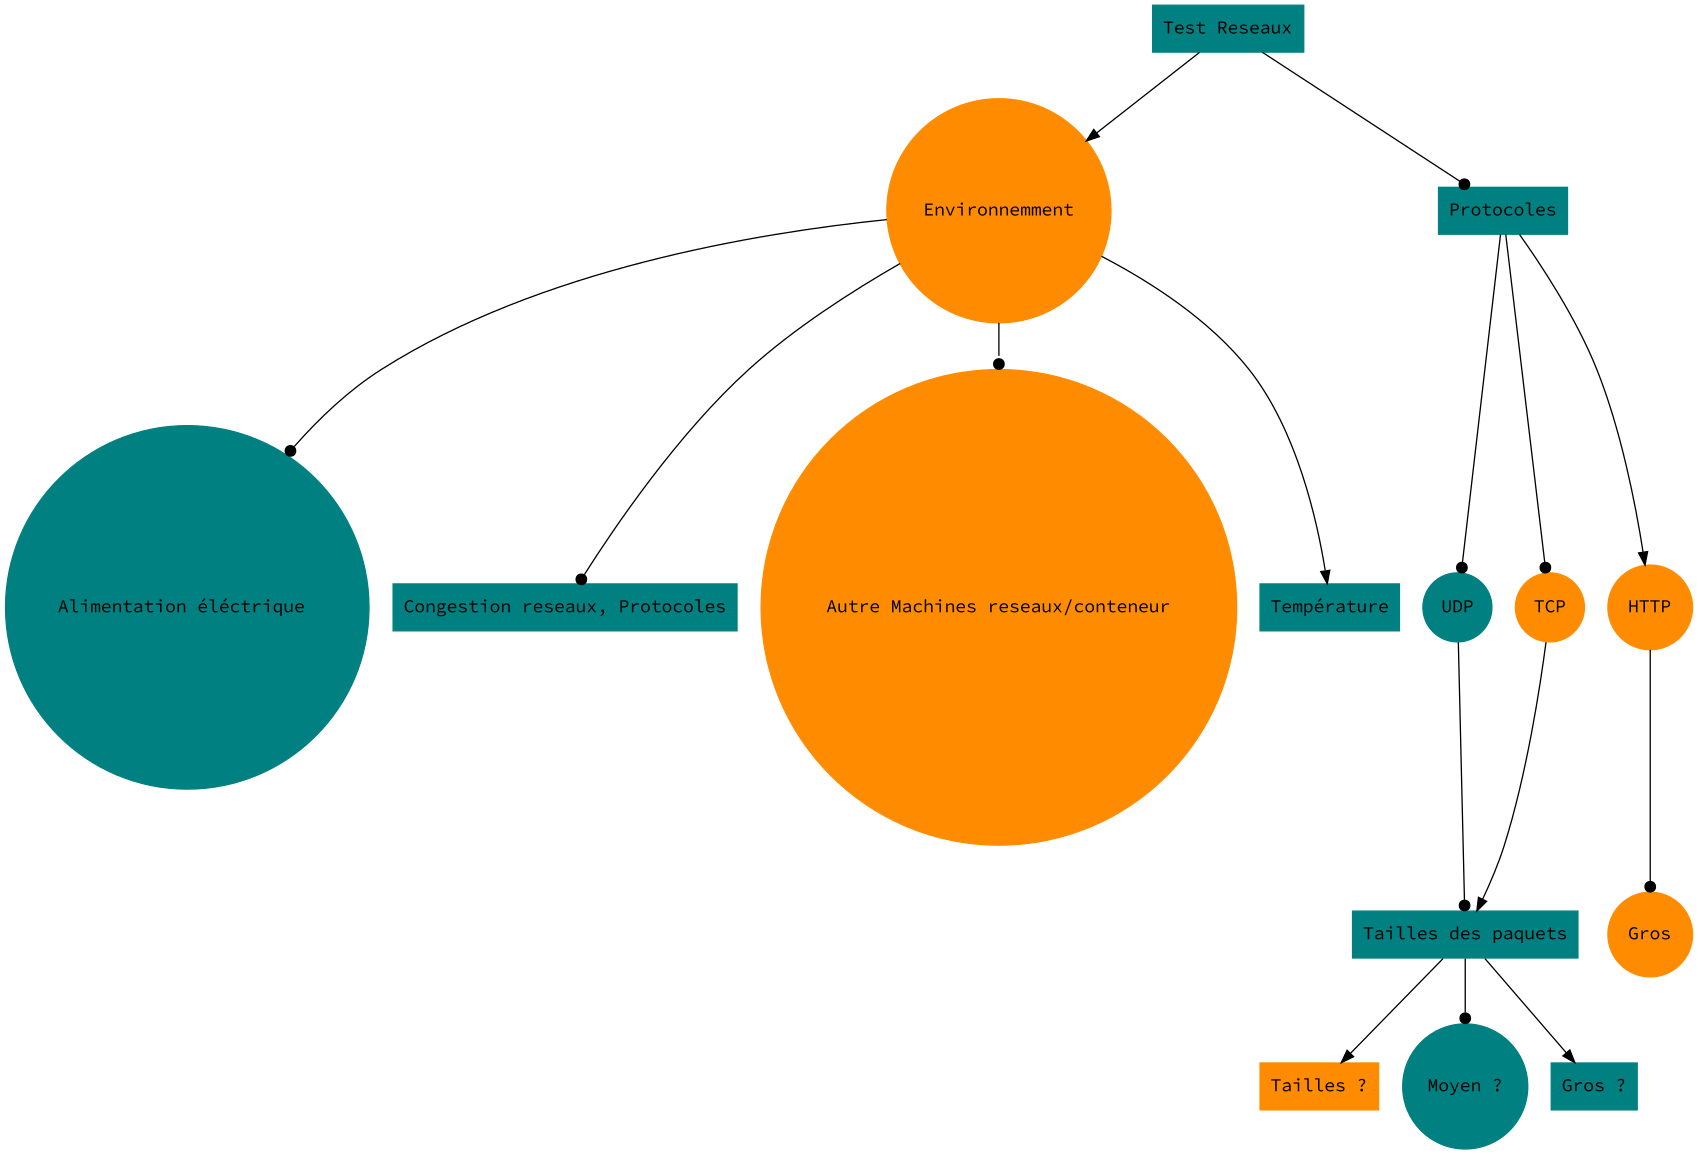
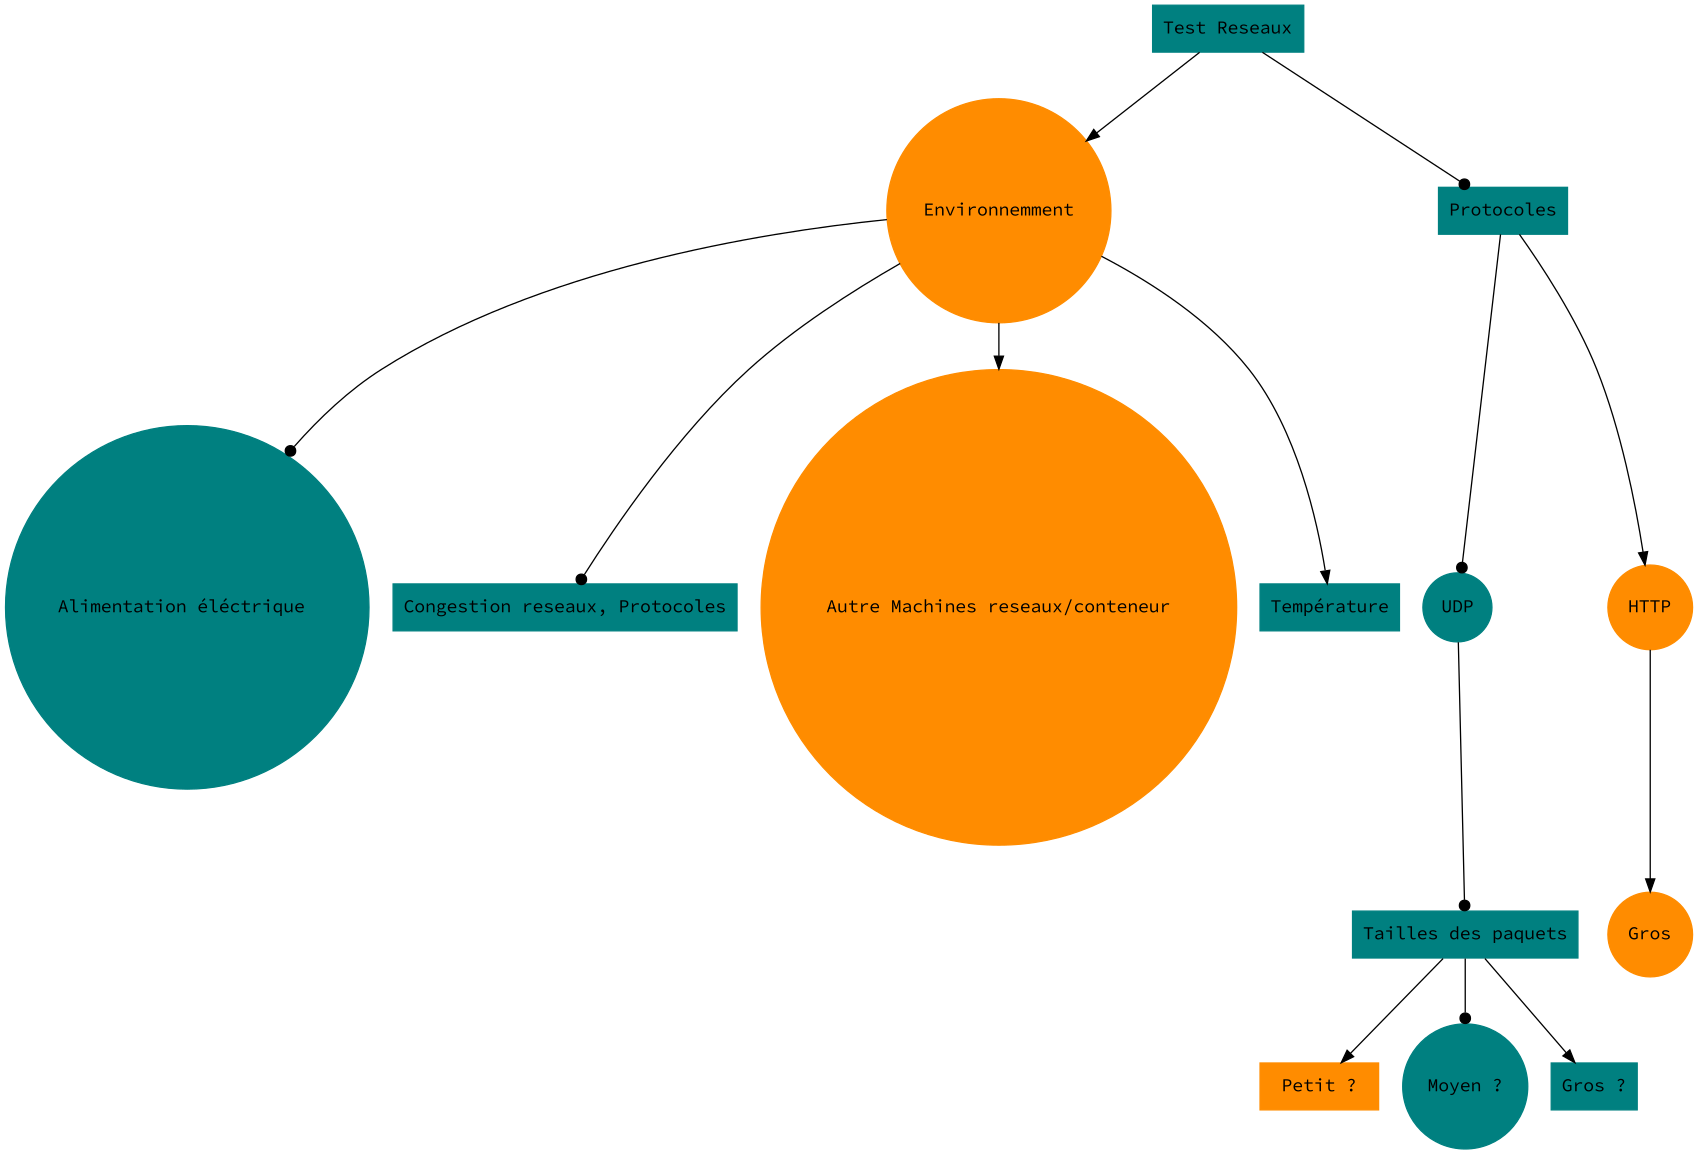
edge "Environnemment" -> "Autre Machines reseaux/conteneur": arrowhead dot -> normal
node "TCP": removed
edge "HTTP" -> "Gros": arrowhead dot -> normal
node "Tailles ?": label "Tailles ?" -> "Petit ?"
